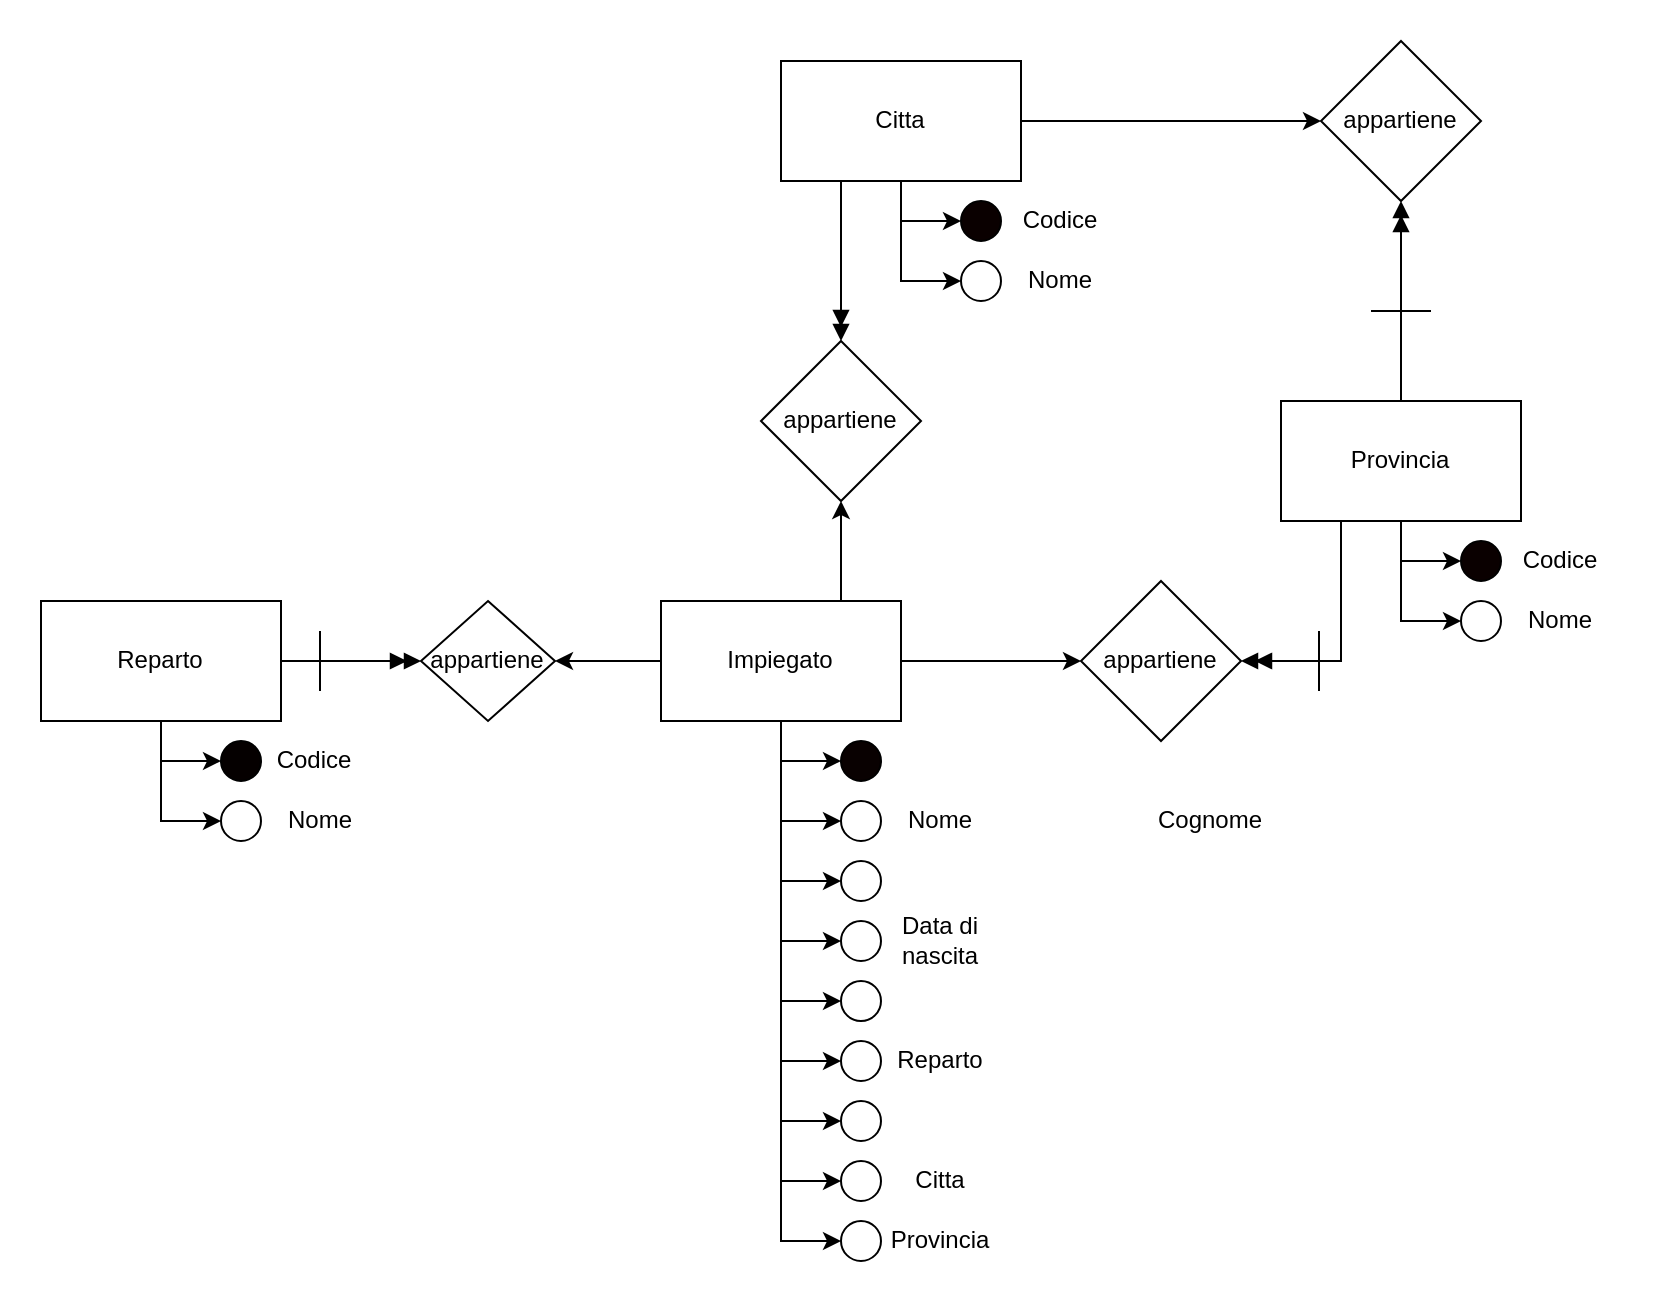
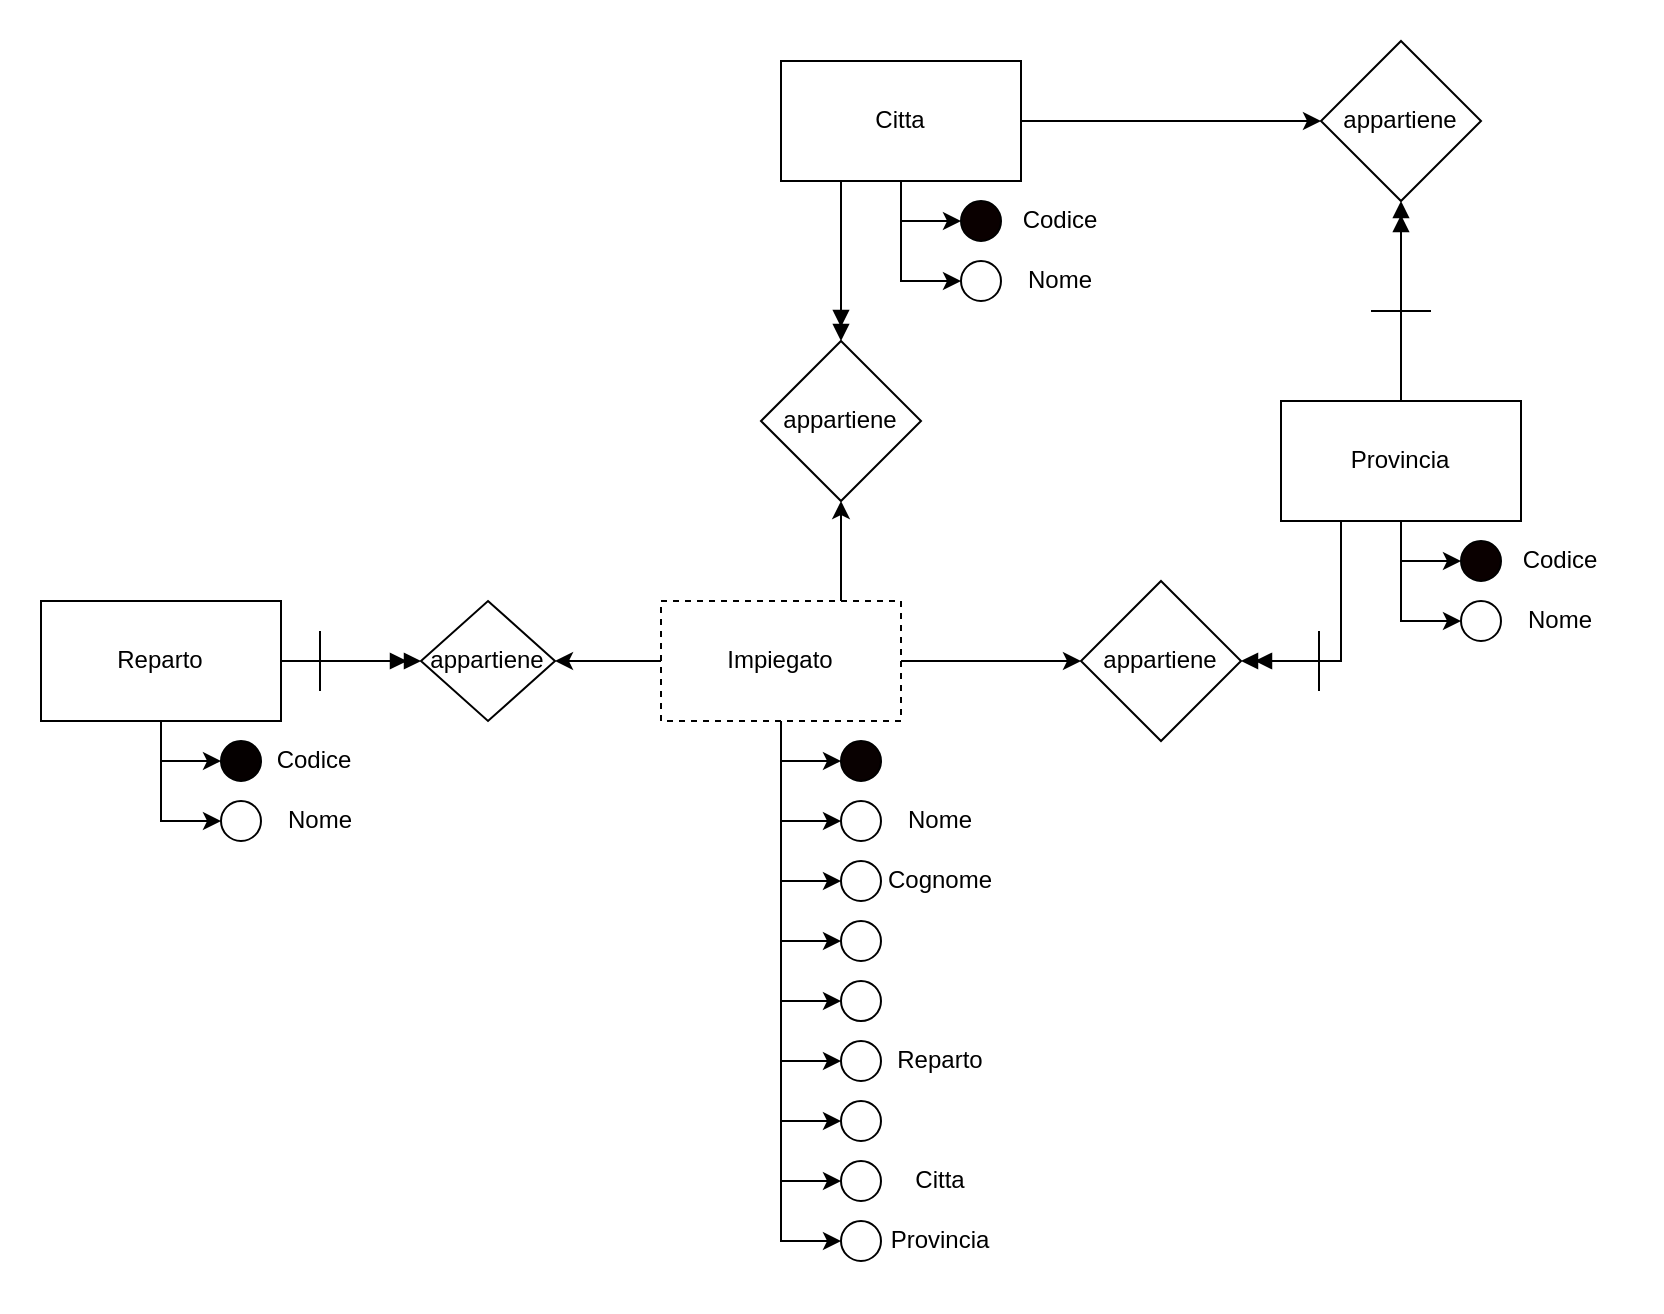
node "Impiegato": style solid -> dashed
node "Cognome": moved (1211, 821) -> (941, 881)
node "Data di nascita": removed
